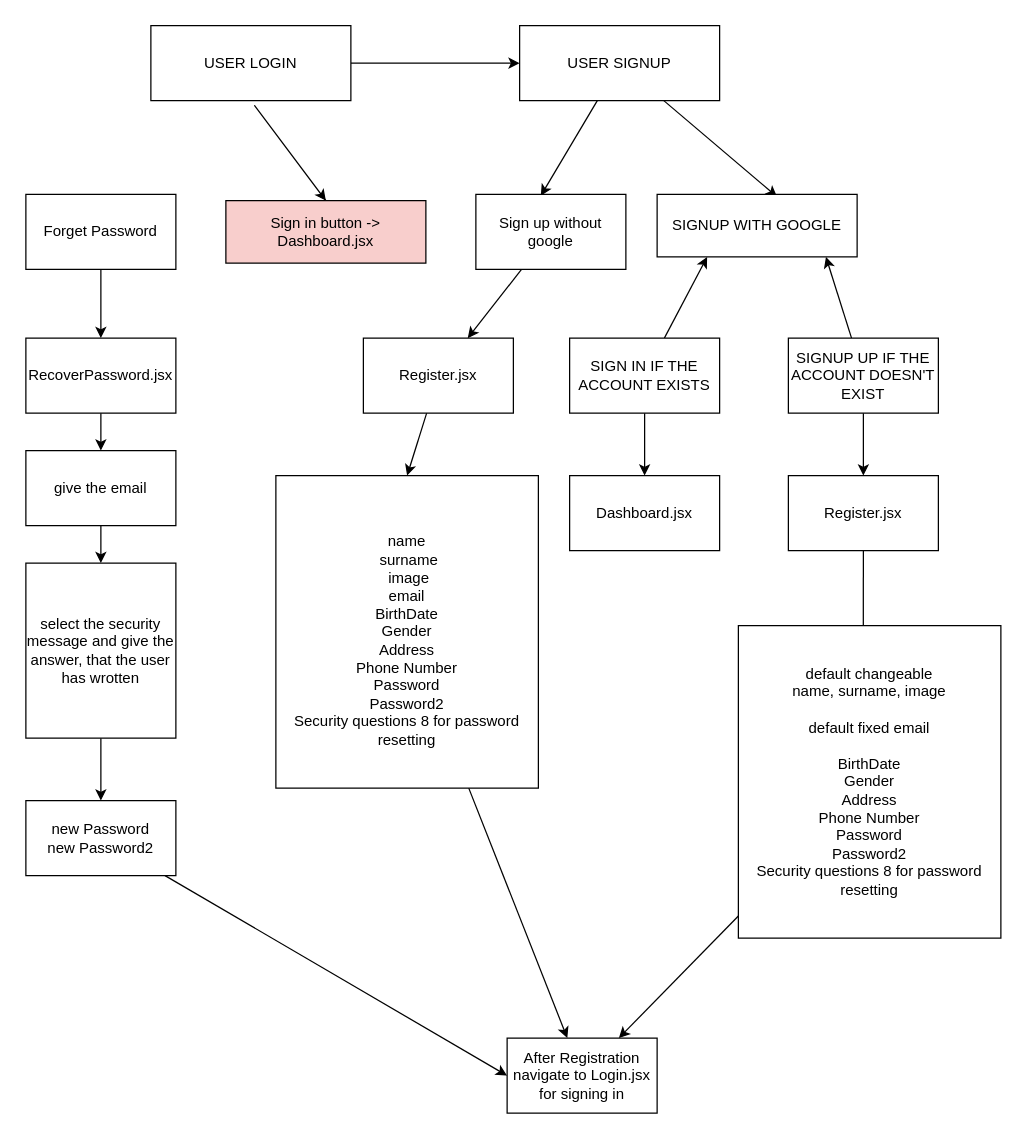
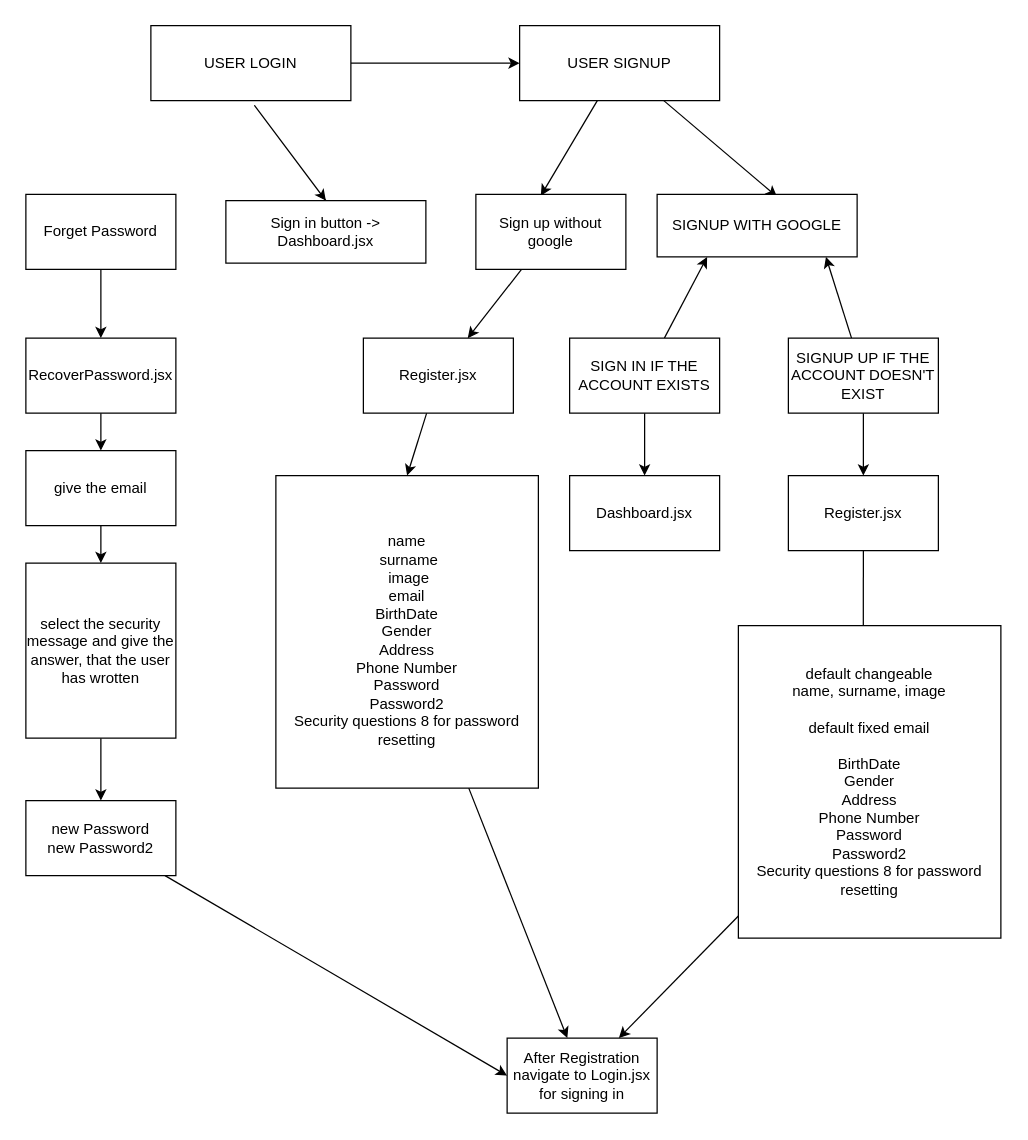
node "Sign in button -> Dashboard.jsx": fillcolor #f8cecc -> #ffffff
